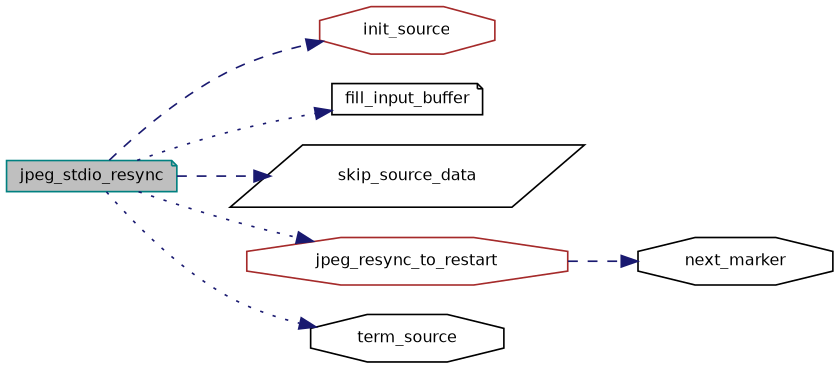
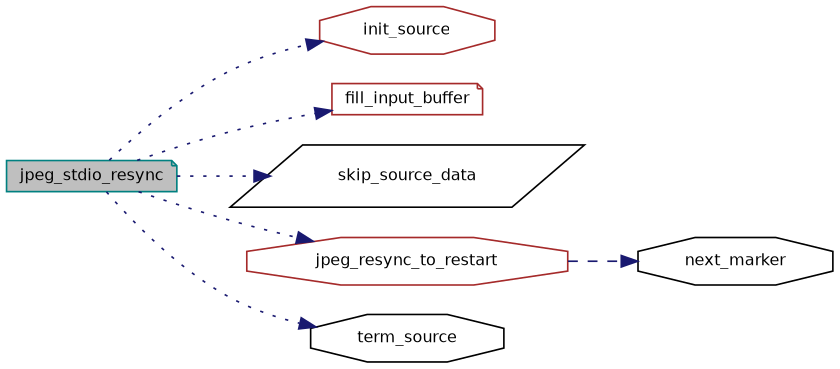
edge "jpeg_stdio_resync" -> "init_source": style dashed -> dotted
node "fill_input_buffer": color black -> brown
edge "jpeg_stdio_resync" -> "skip_source_data": style dashed -> dotted
